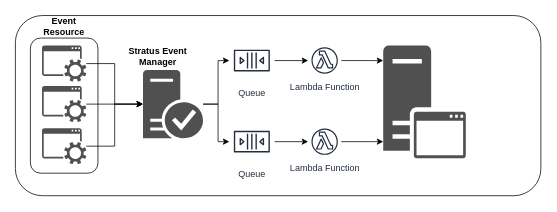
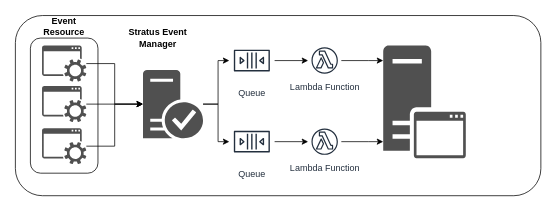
node "Stratus Event Manager": moved (158, 57) -> (158, 38)
